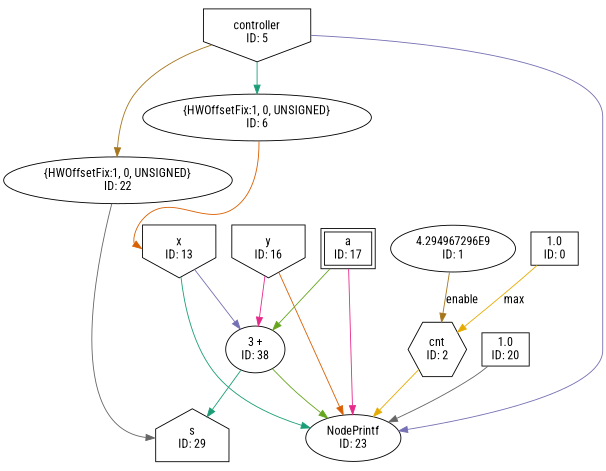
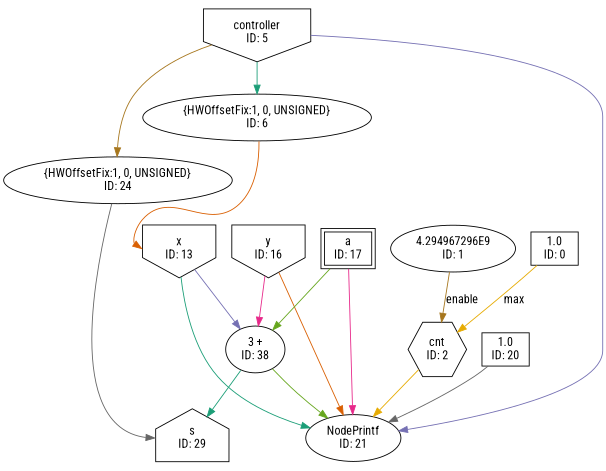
node "{HWOffsetFix:1, 0, UNSIGNED} ID: 22": label "{HWOffsetFix:1, 0, UNSIGNED} ID: 22" -> "{HWOffsetFix:1, 0, UNSIGNED} ID: 24"
node "NodePrintf ID: 23": label "NodePrintf ID: 23" -> "NodePrintf ID: 21"
